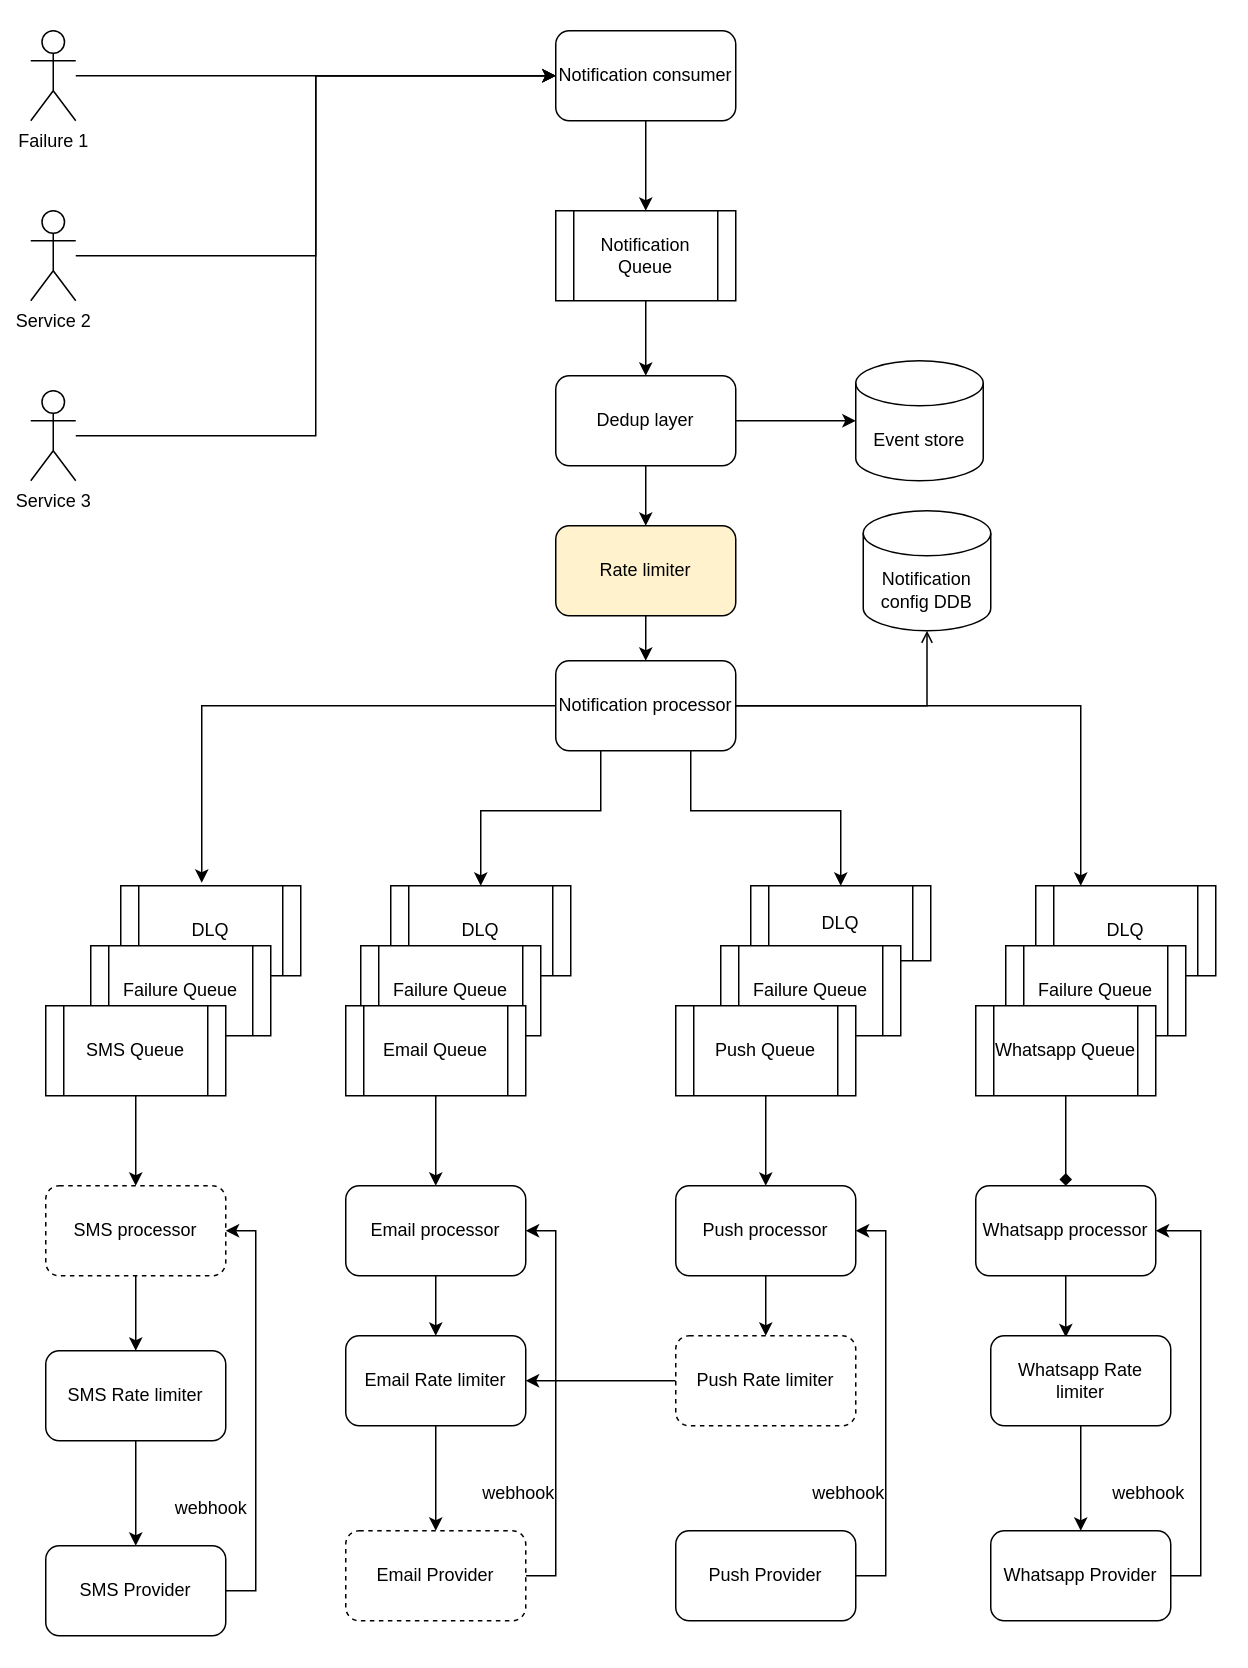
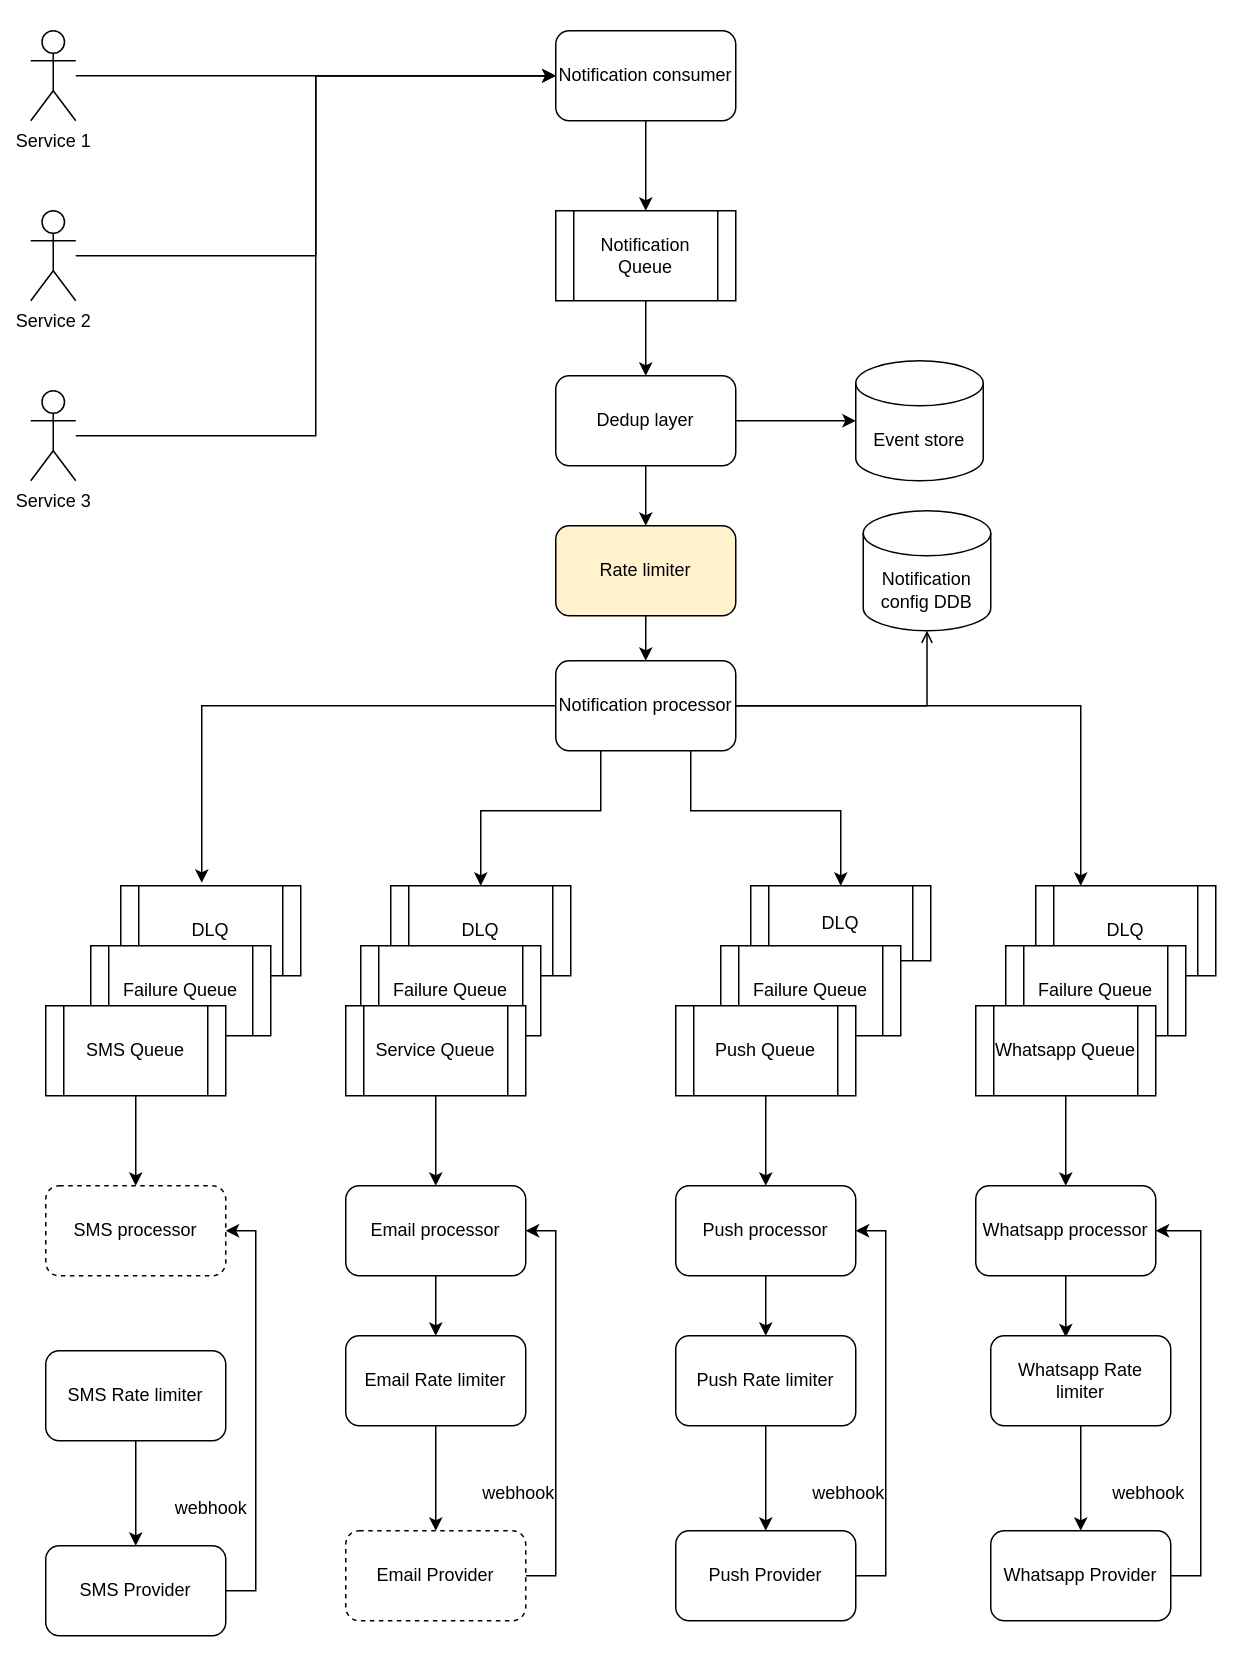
node "Failure 1": label "Failure 1" -> "Service 1"
node "Email Queue": label "Email Queue" -> "Service Queue"
edge "Whatsapp Queue" -> "Whatsapp processor": arrowhead diamond -> classic
edge "SMS processor" -> "SMS Rate limiter": removed
edge "Push Rate limiter" -> "Email Rate limiter": now "Push Rate limiter" -> "Push Provider"
node "Push Rate limiter": style dashed -> solid
